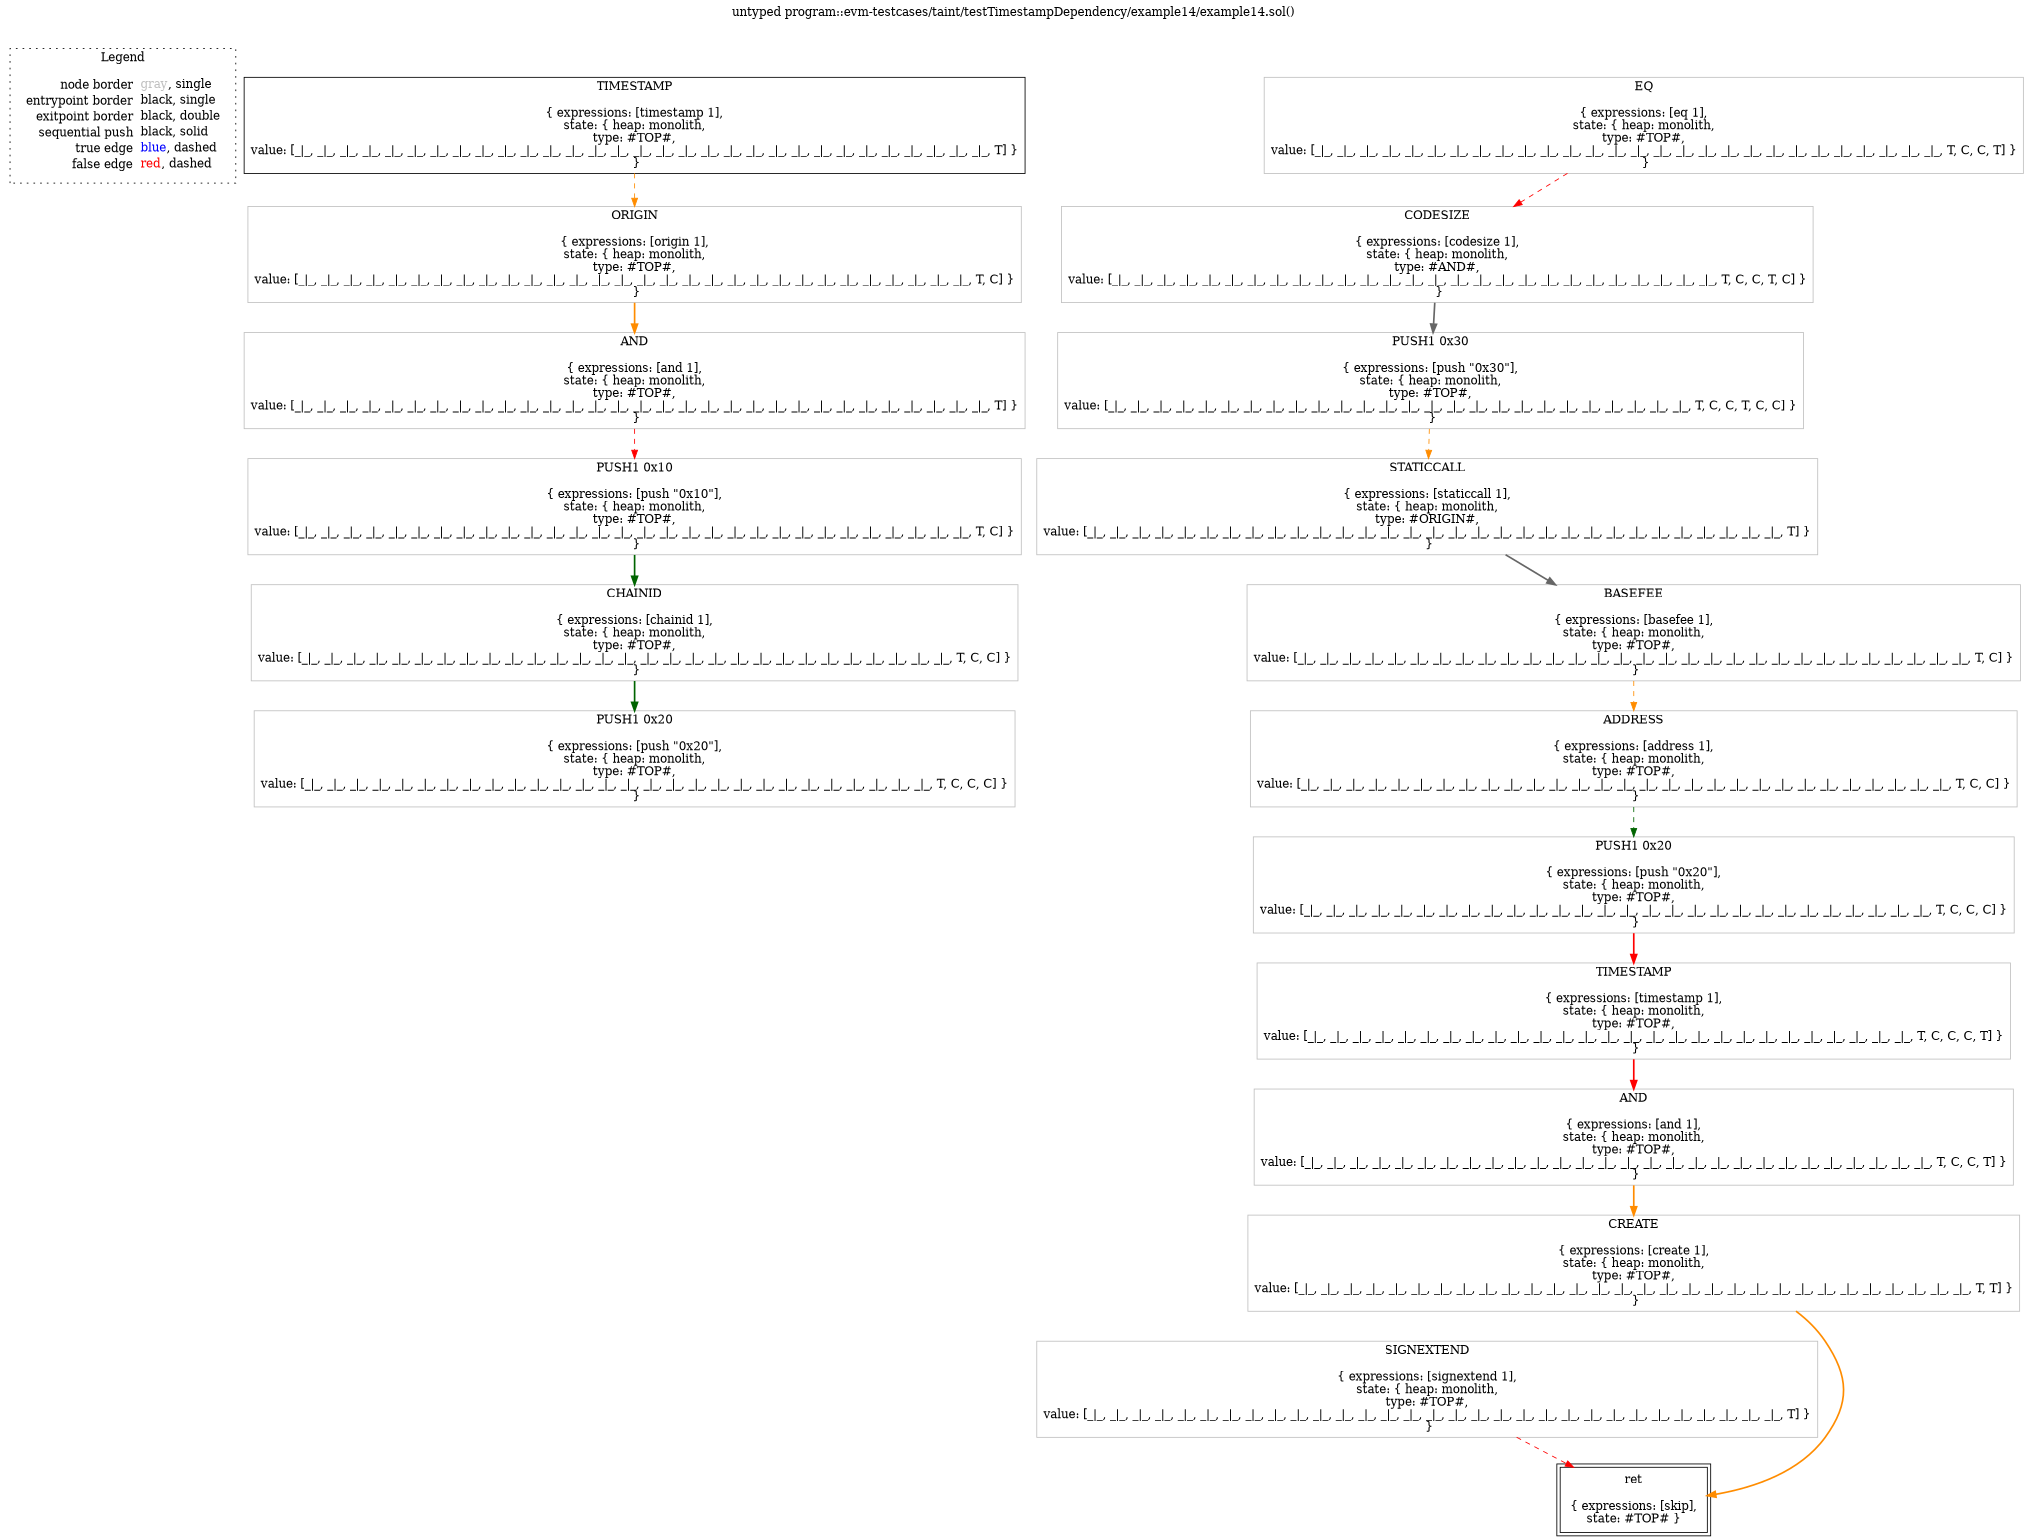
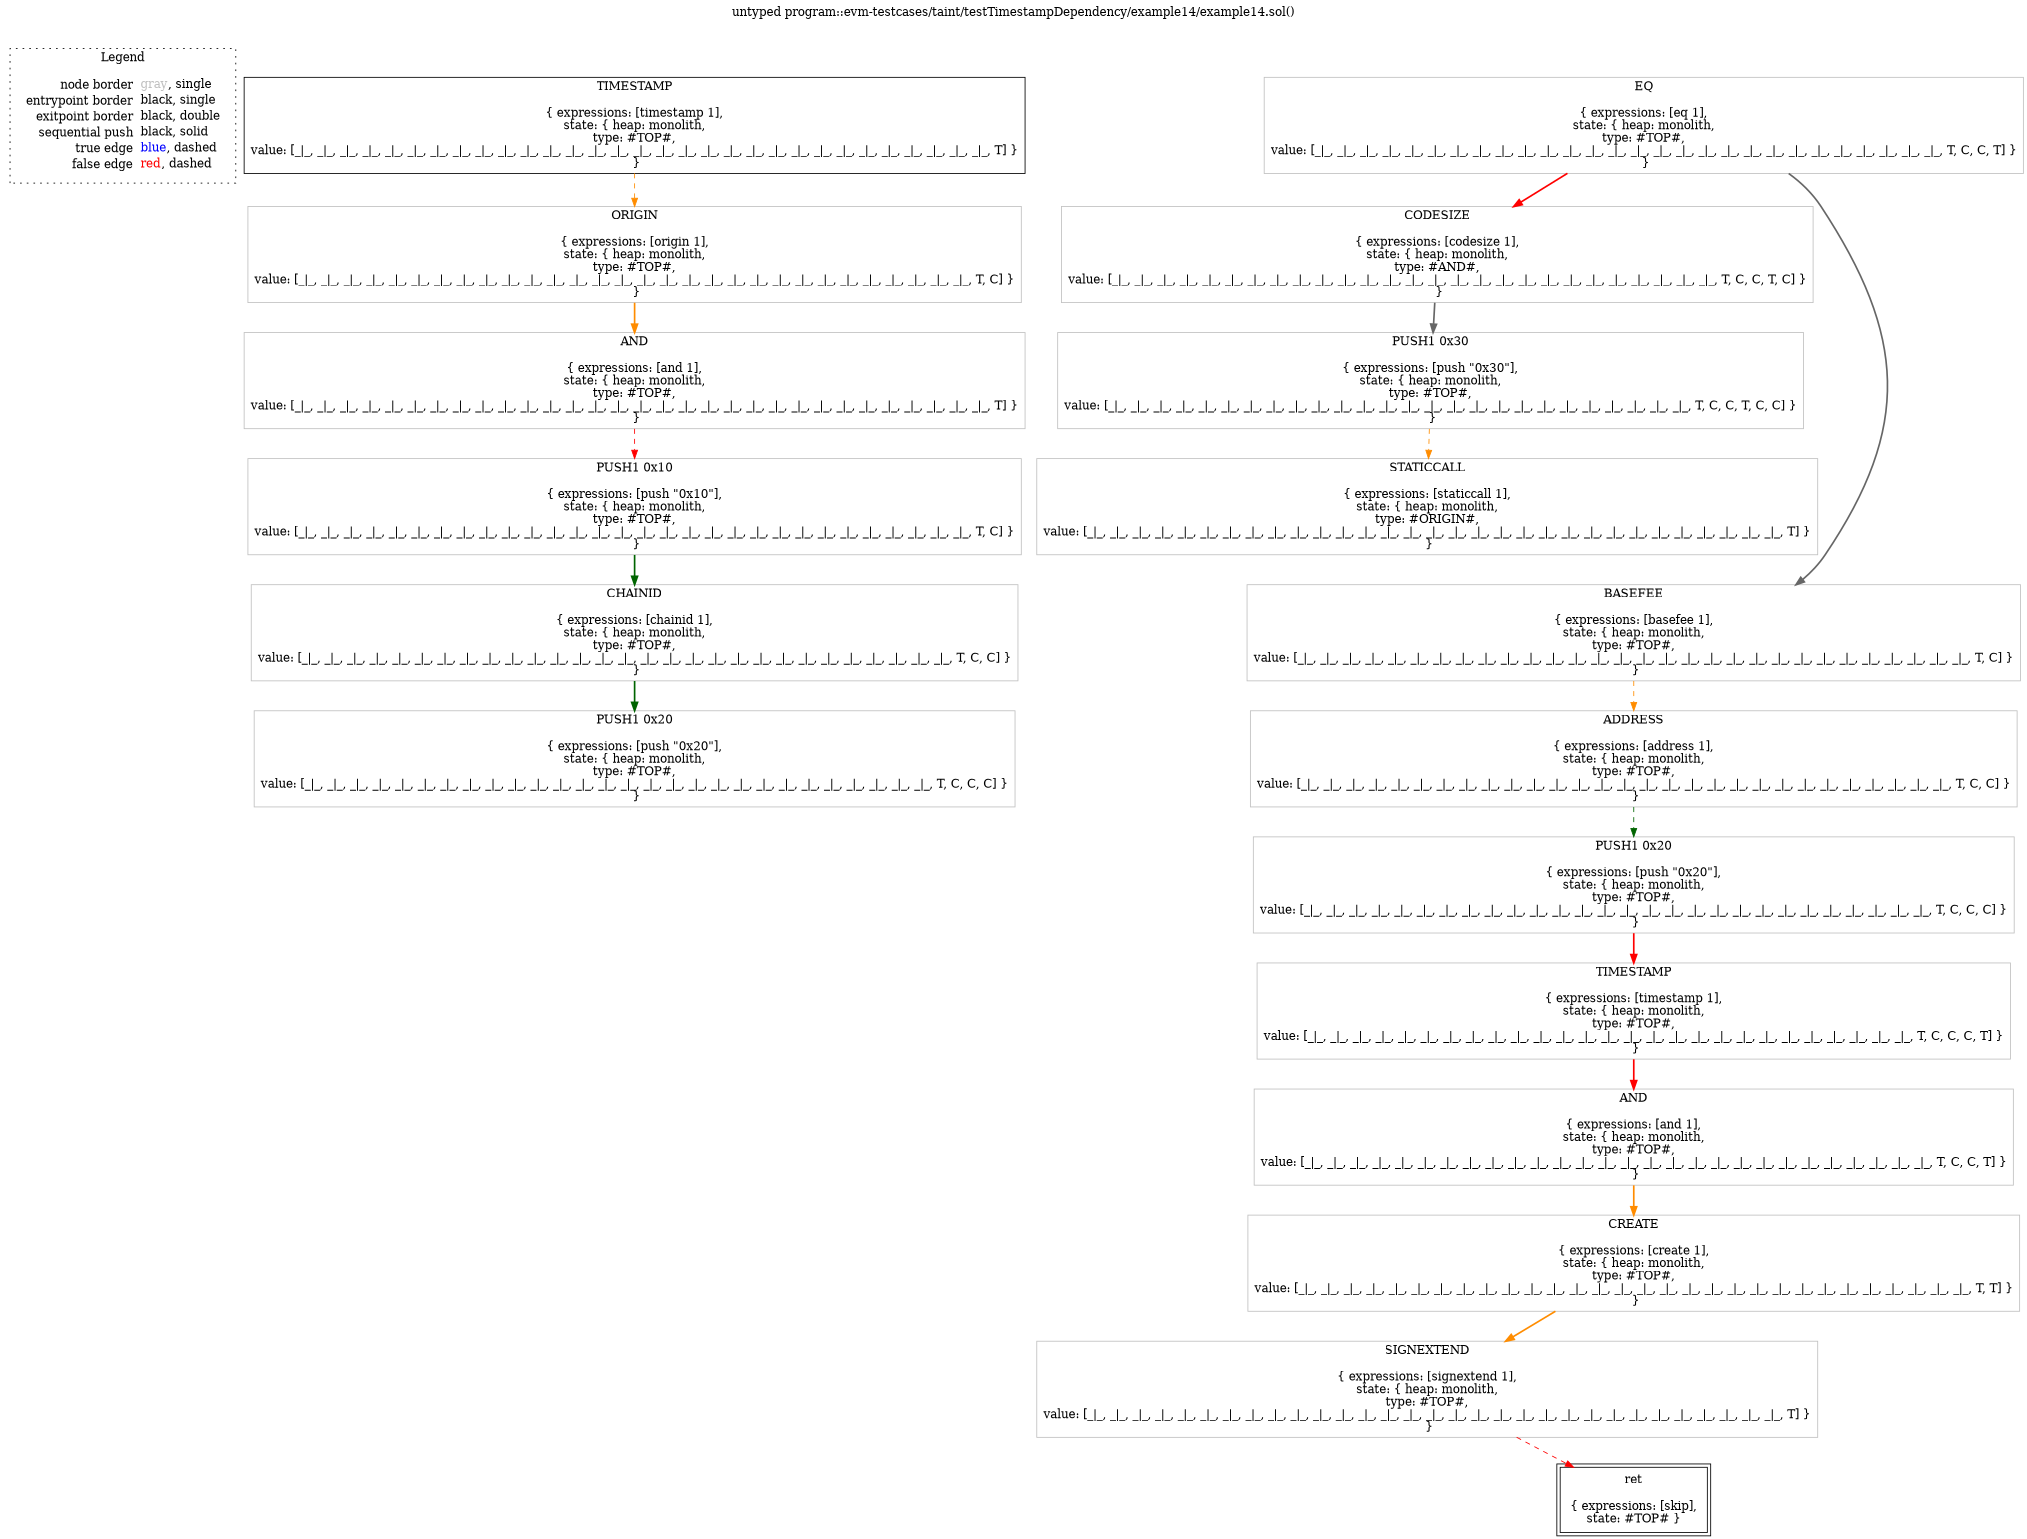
edge "EQ" -> "CODESIZE": style dashed -> bold
edge "STATICCALL" -> "BASEFEE": now "EQ" -> "BASEFEE"
edge "CREATE" -> "ret": now "CREATE" -> "SIGNEXTEND"
